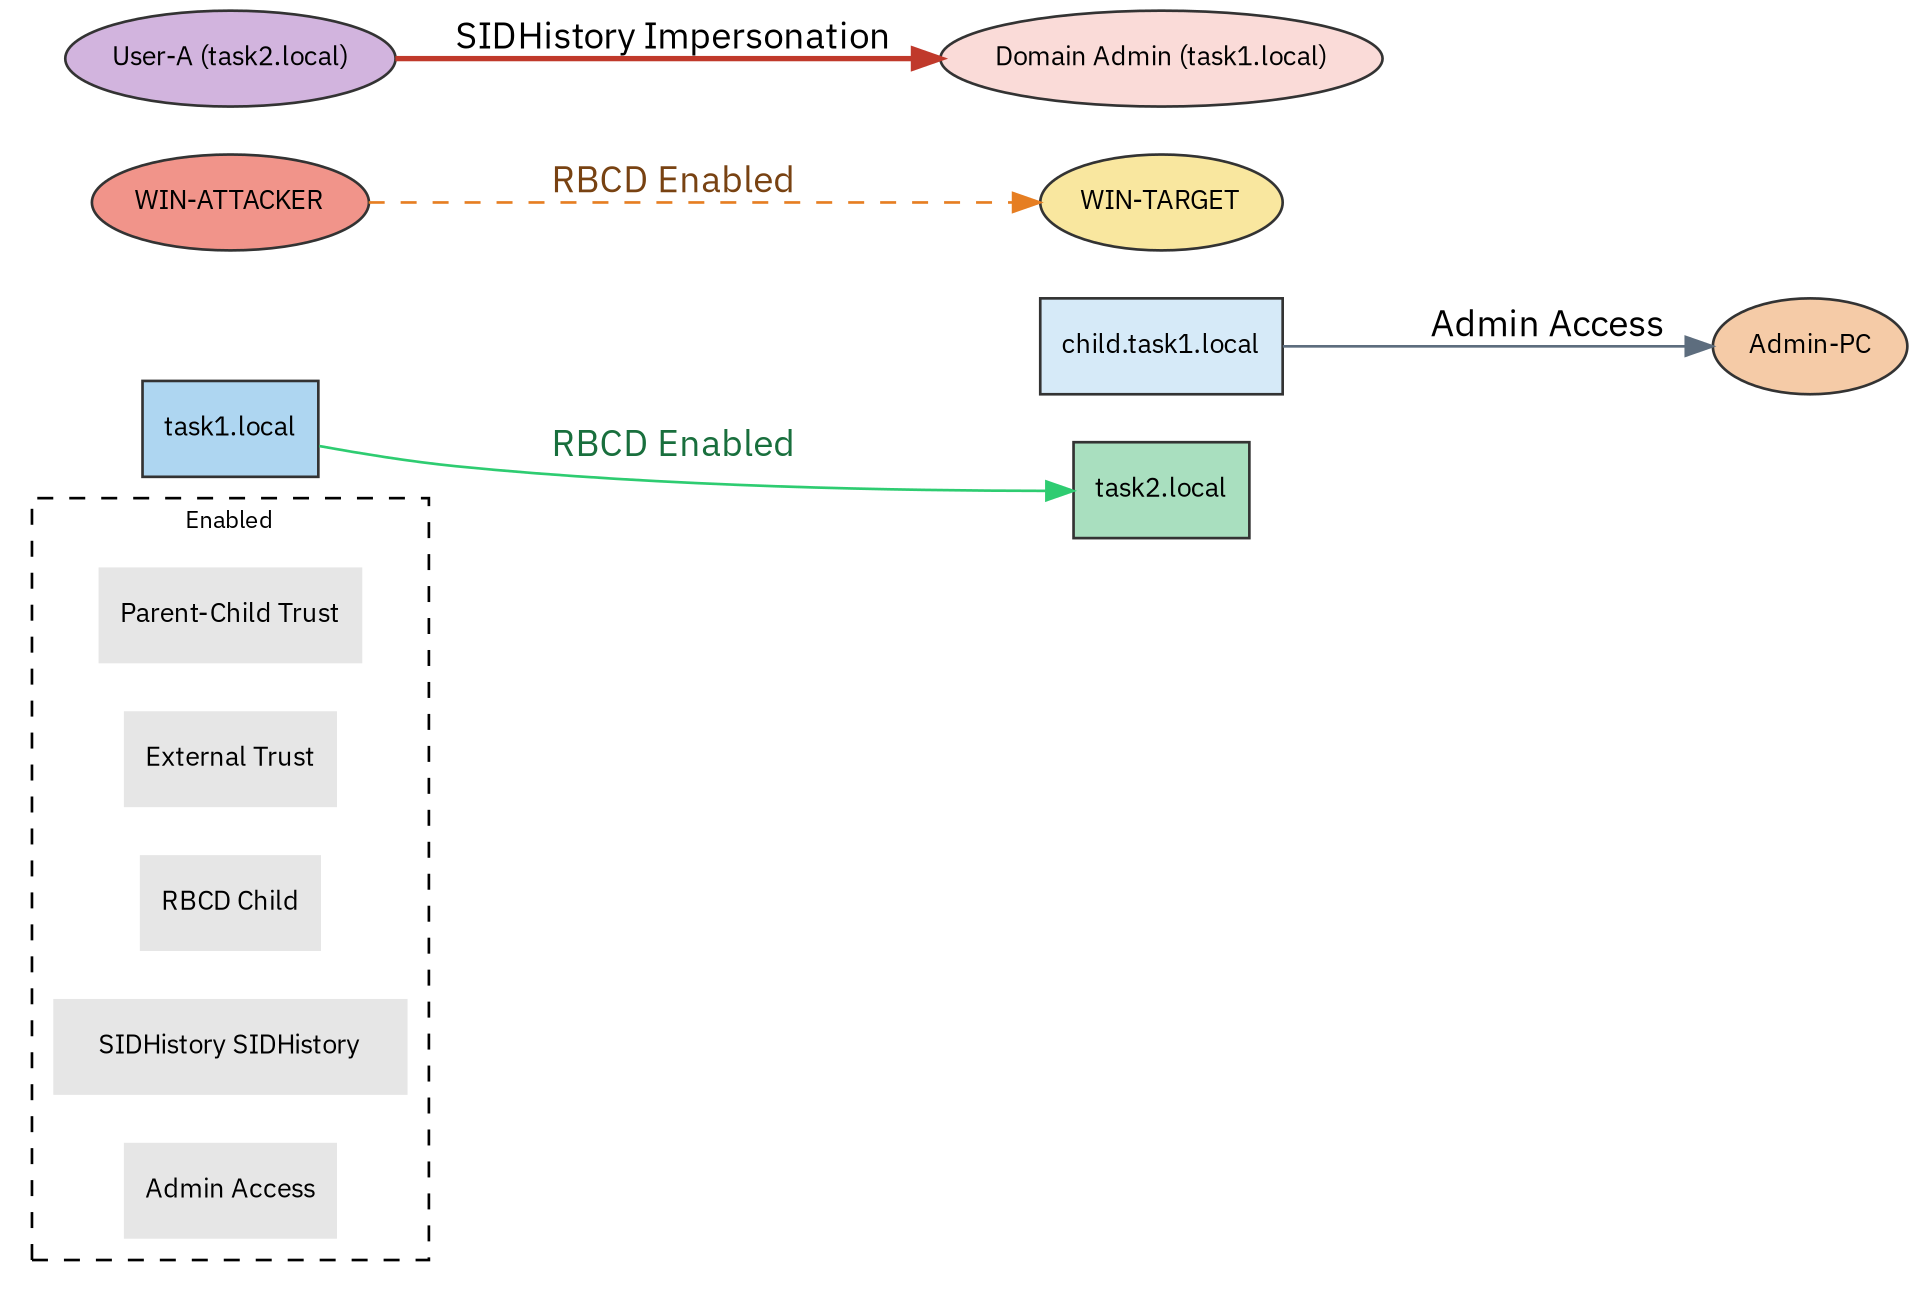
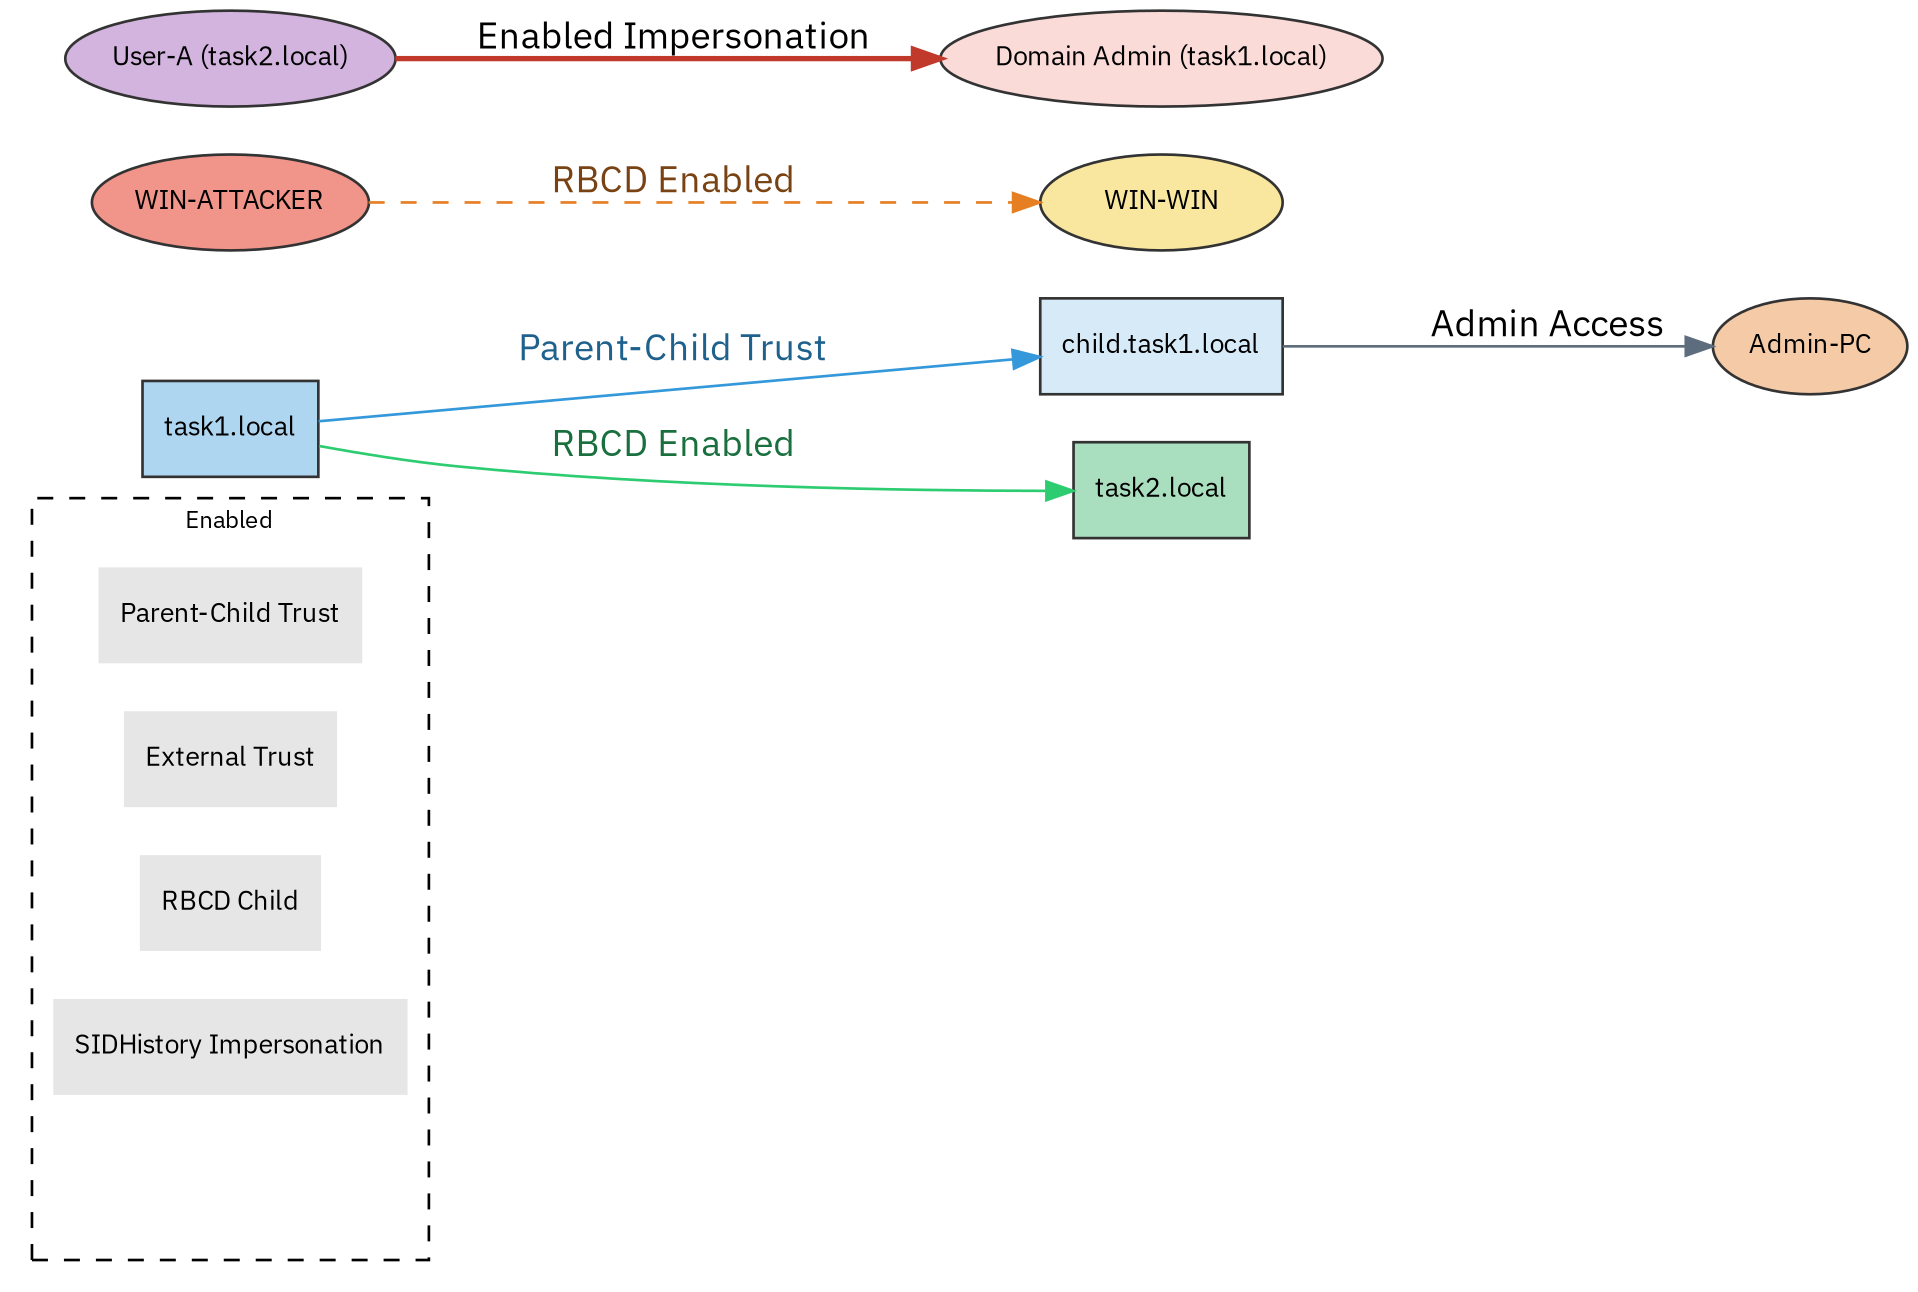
edge "User-A (task2.local)" -> "Domain Admin (task1.local)": label "SIDHistory Impersonation" -> "Enabled Impersonation"
node "WIN-TARGET": label "WIN-TARGET" -> "WIN-WIN"
edge "task1.local" -> "child.task1.local": added, label "Parent-Child Trust"
node "SIDHistory SIDHistory": label "SIDHistory SIDHistory" -> "SIDHistory Impersonation"
node "Admin Access": removed
